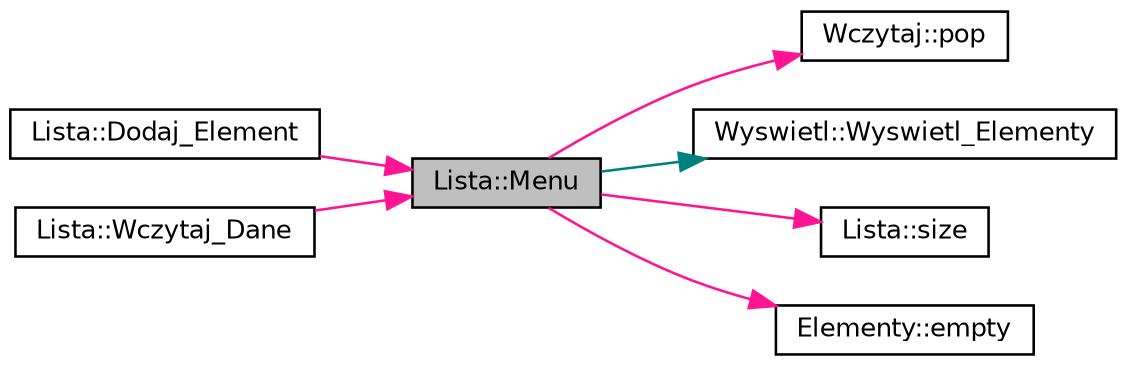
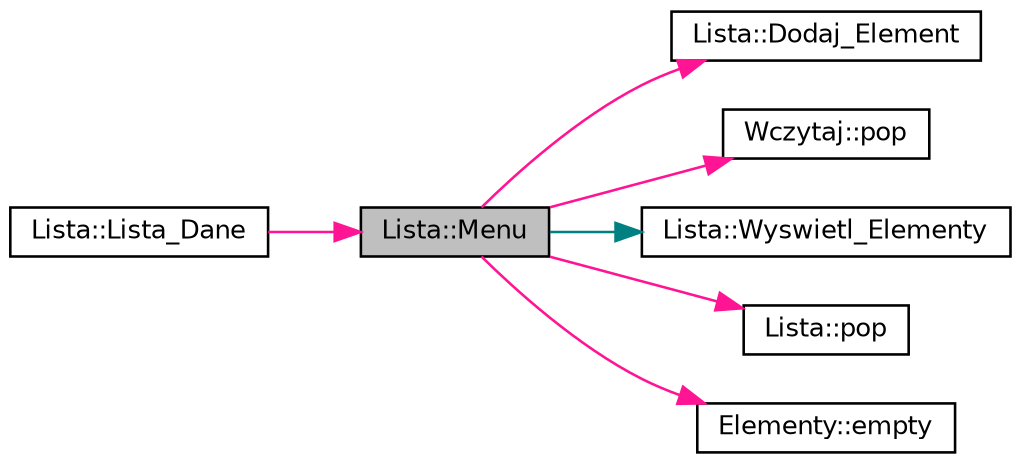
node "Wyswietl::Wyswietl_Elementy": label "Wyswietl::Wyswietl_Elementy" -> "Lista::Wyswietl_Elementy"
edge "Lista::Dodaj_Element" -> "Lista::Menu": reversed
node "Lista::Wczytaj_Dane": label "Lista::Wczytaj_Dane" -> "Lista::Lista_Dane"
node "Lista::size": label "Lista::size" -> "Lista::pop"
